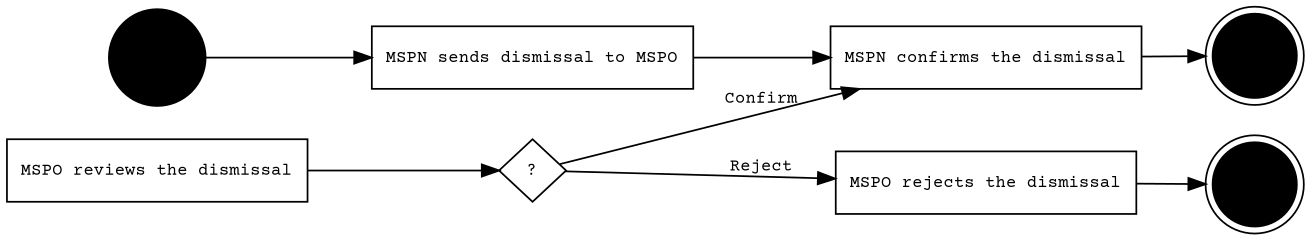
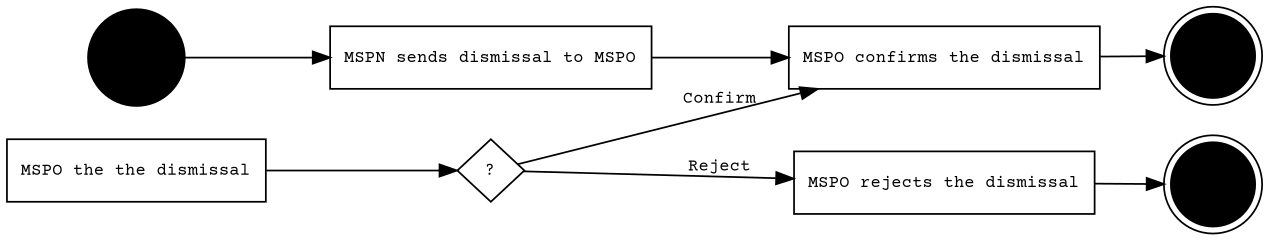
node "MSPN confirms the dismissal": label "MSPN confirms the dismissal" -> "MSPO confirms the dismissal"
node "MSPO reviews the dismissal": label "MSPO reviews the dismissal" -> "MSPO the the dismissal"
